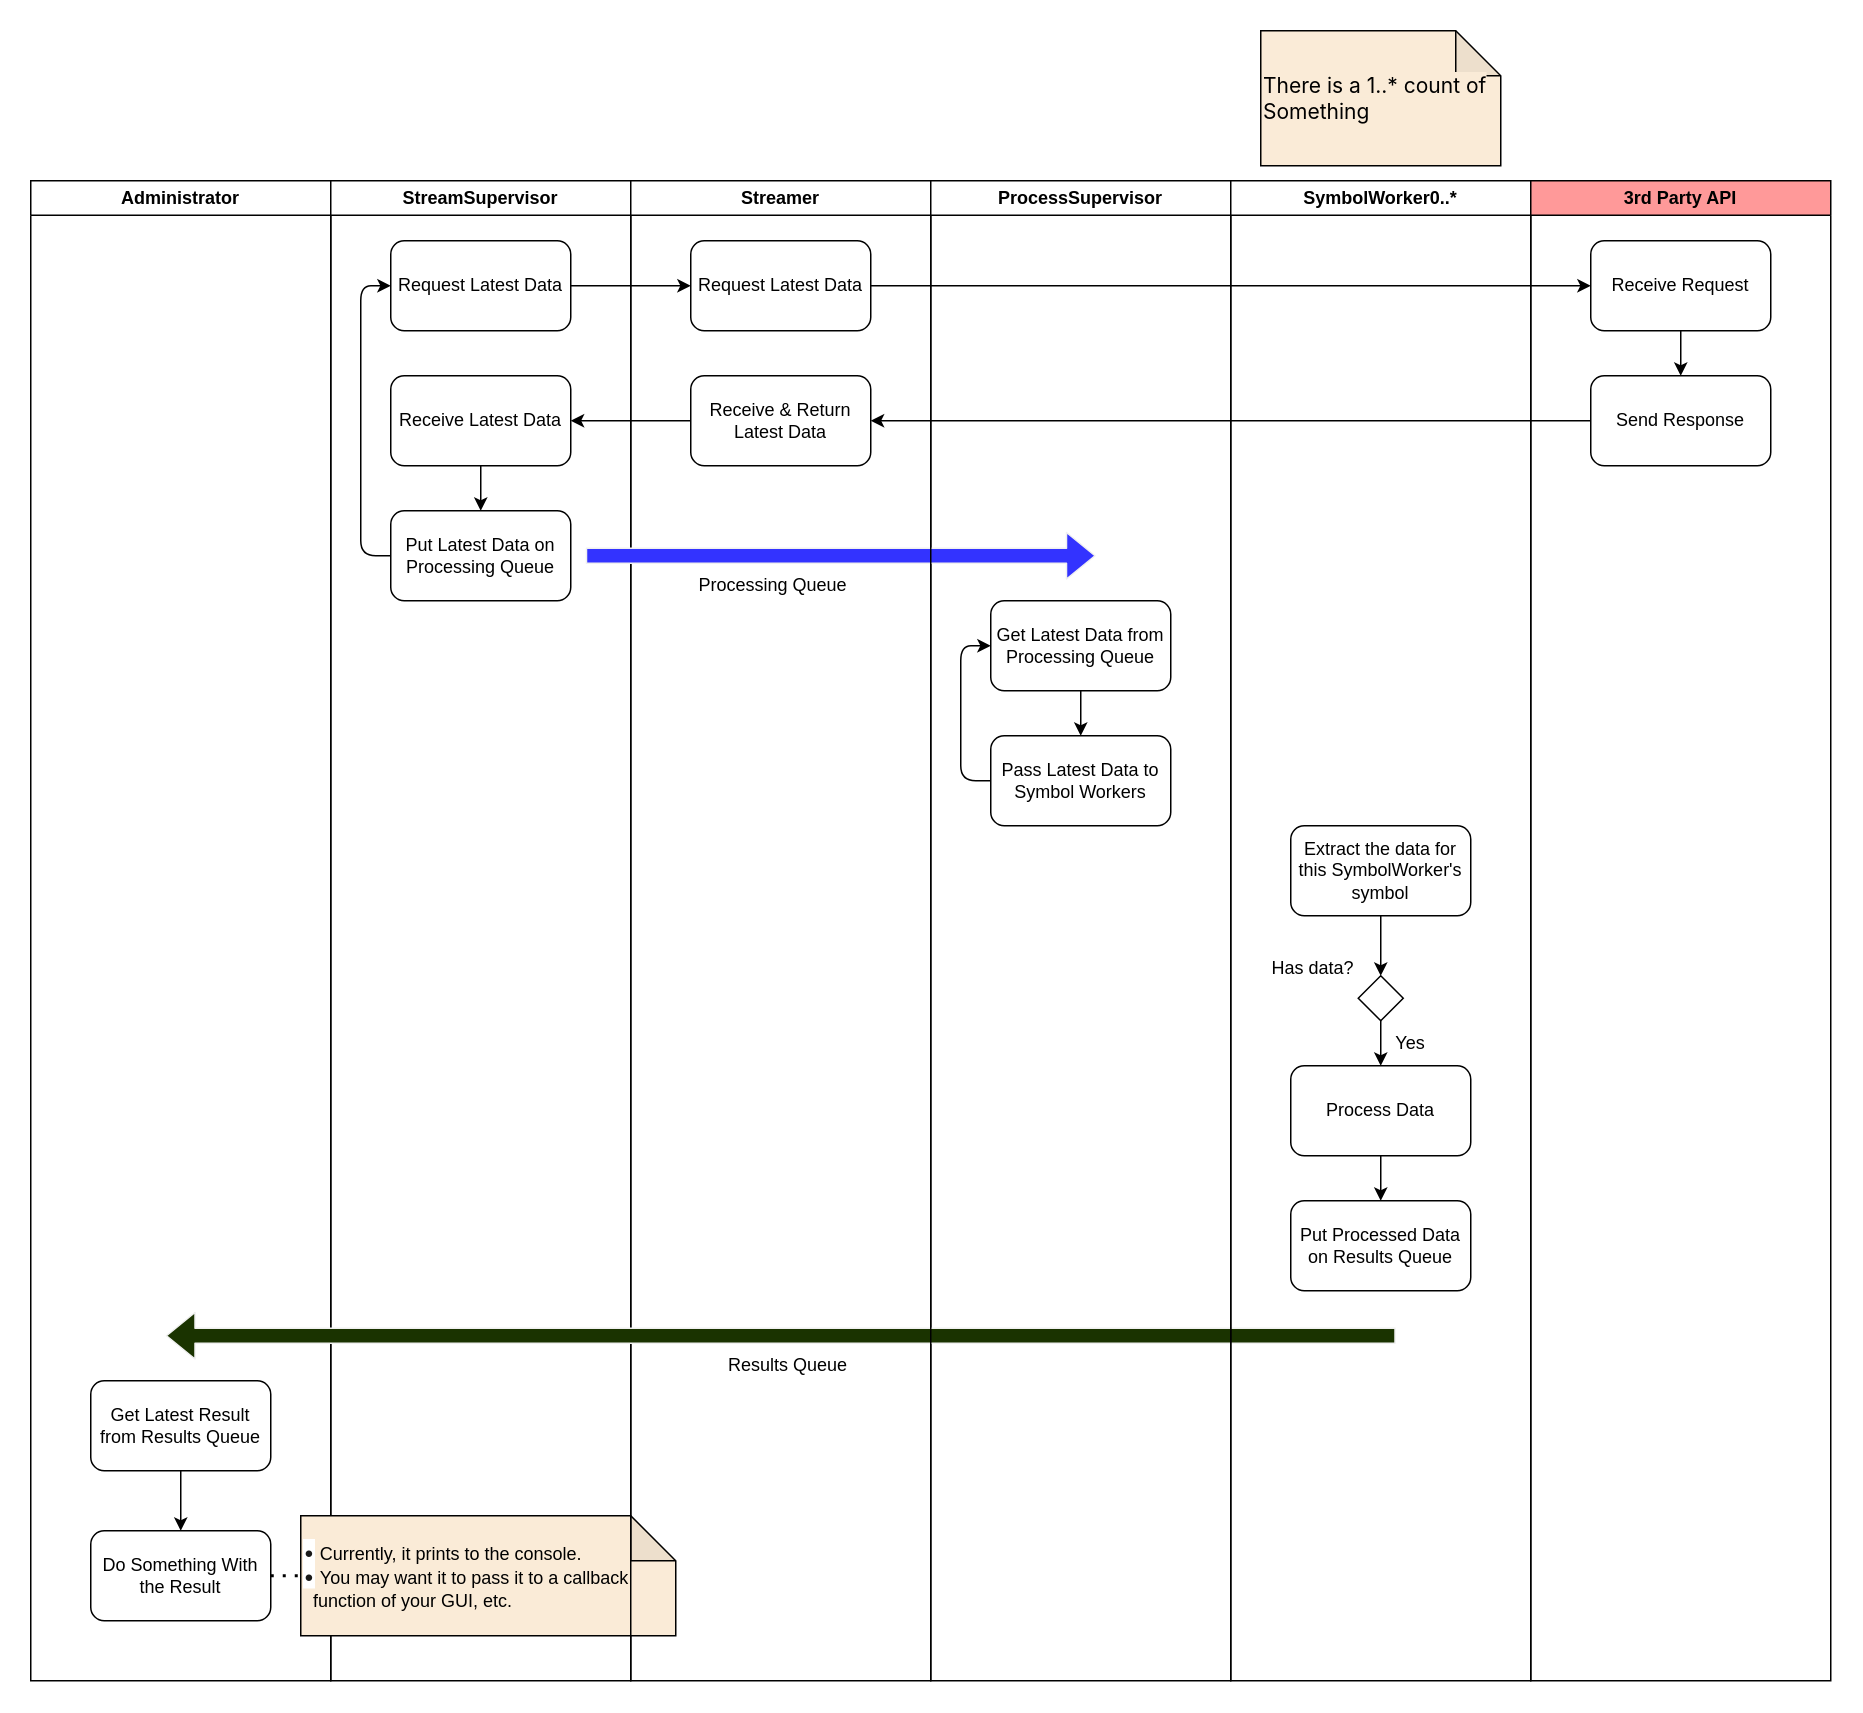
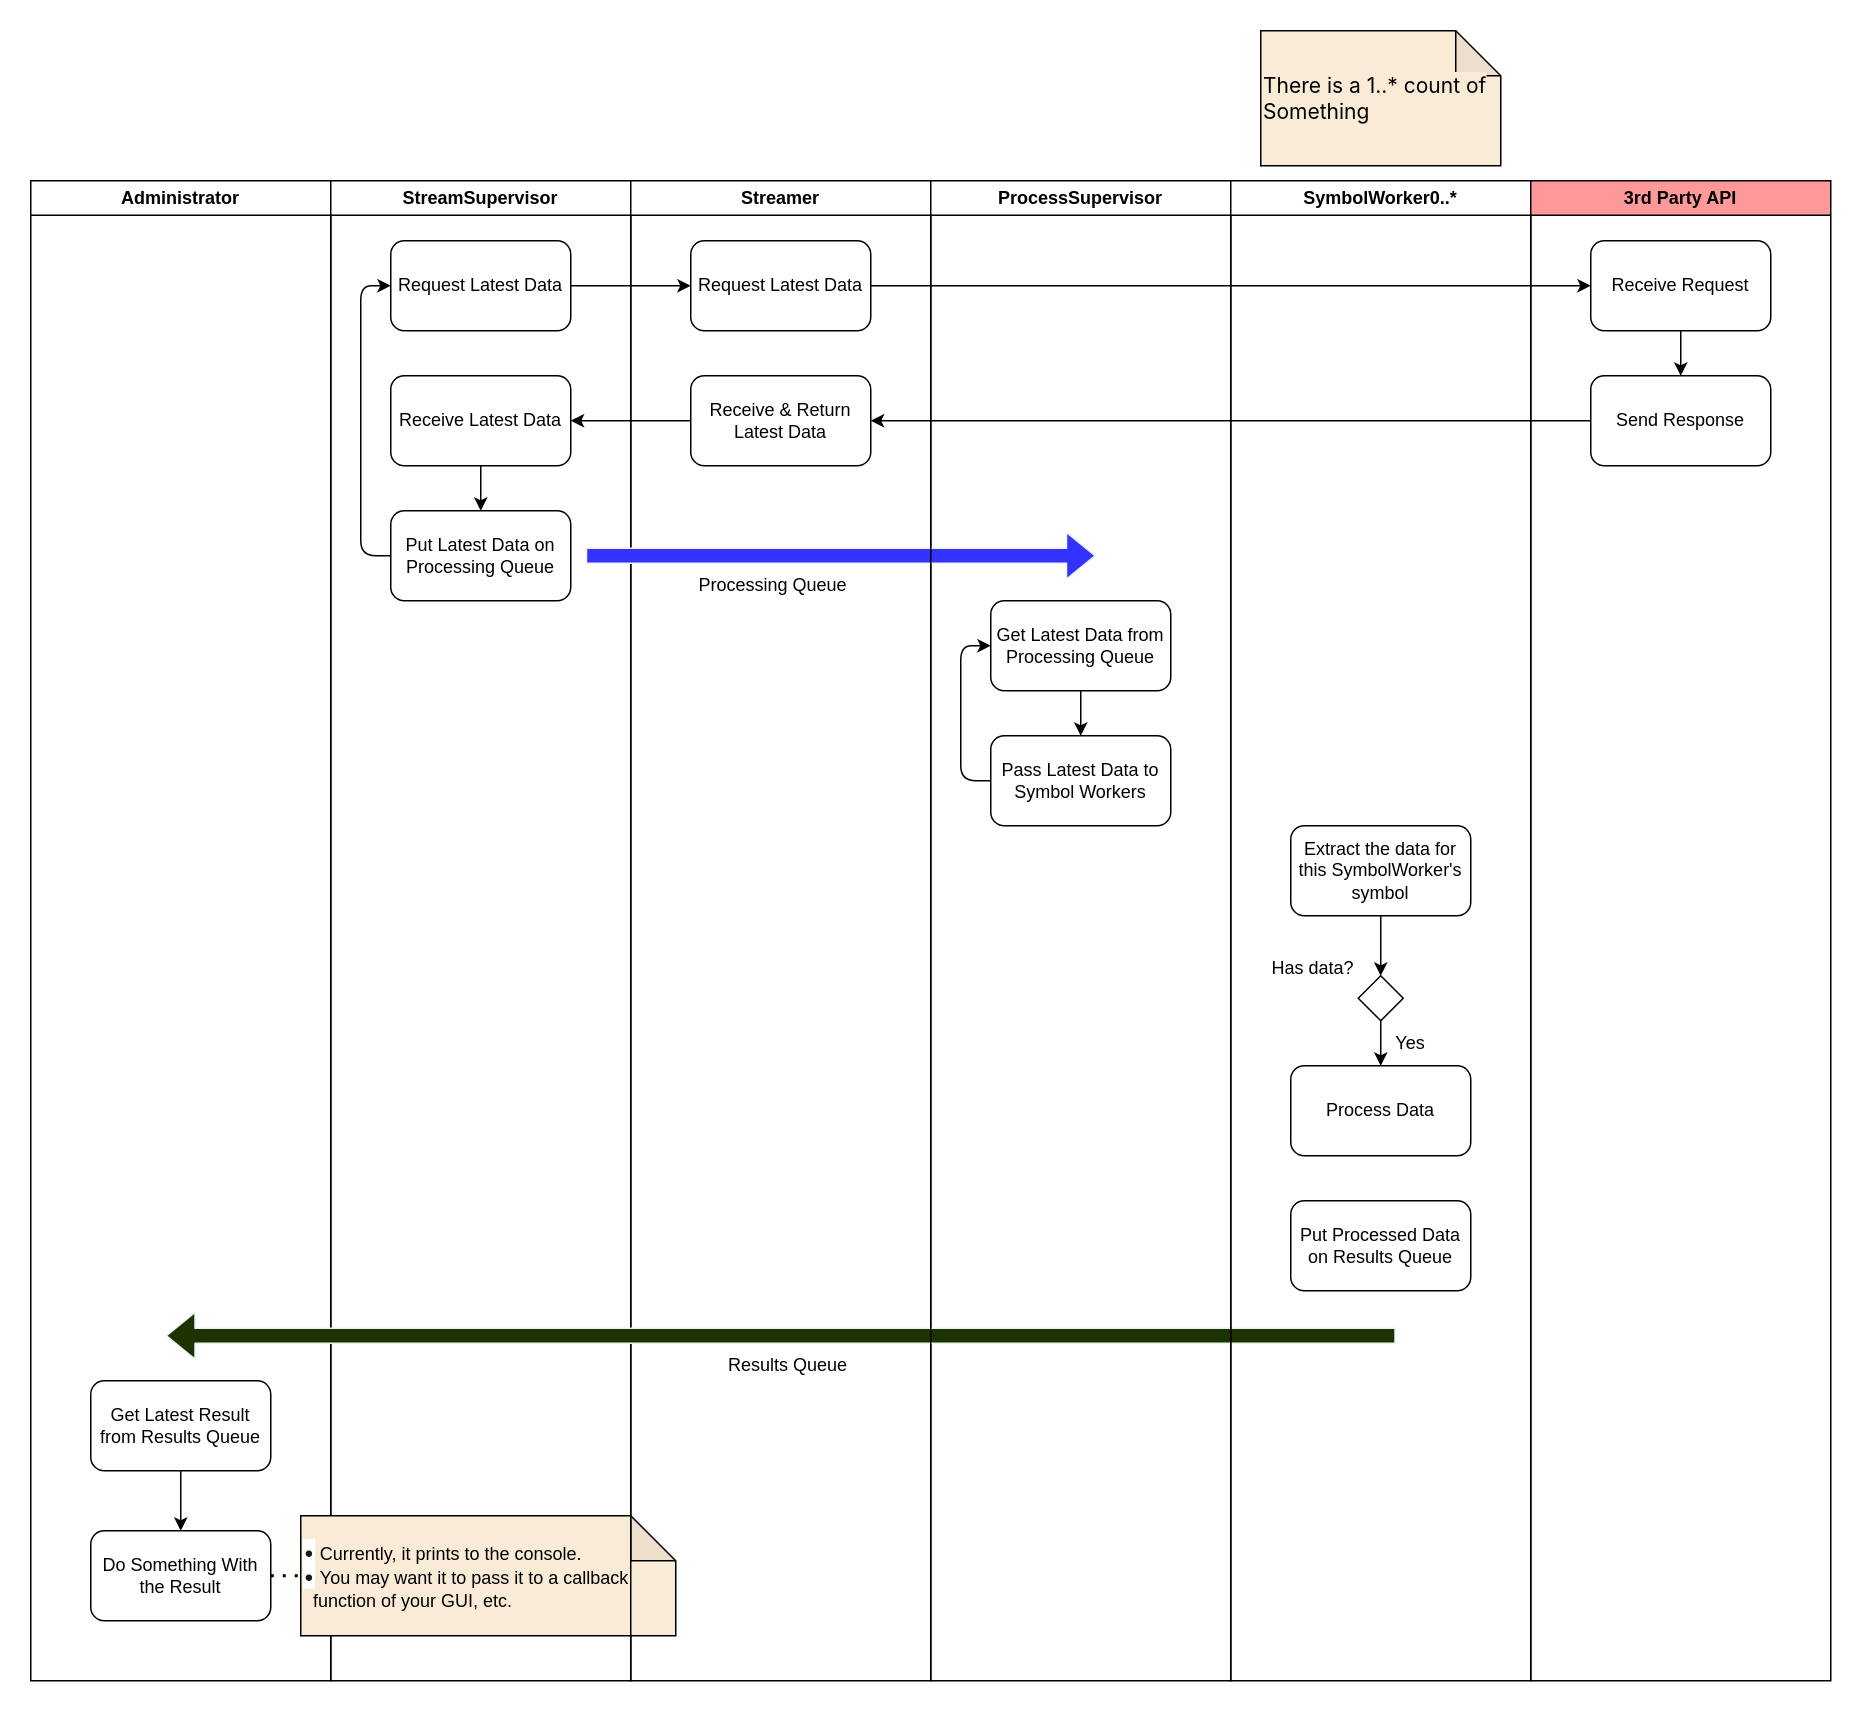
edge "Process Data" -> "Put Processed Data on Results Queue": removed
